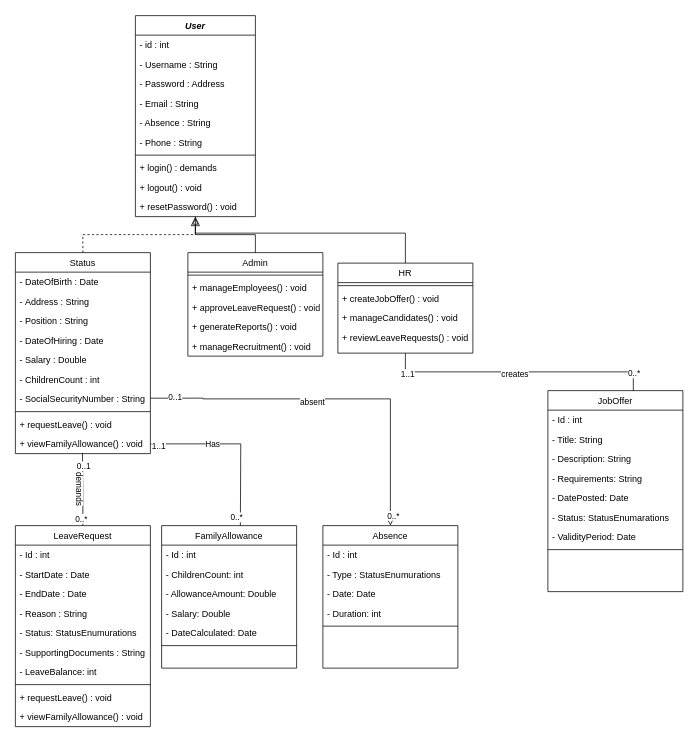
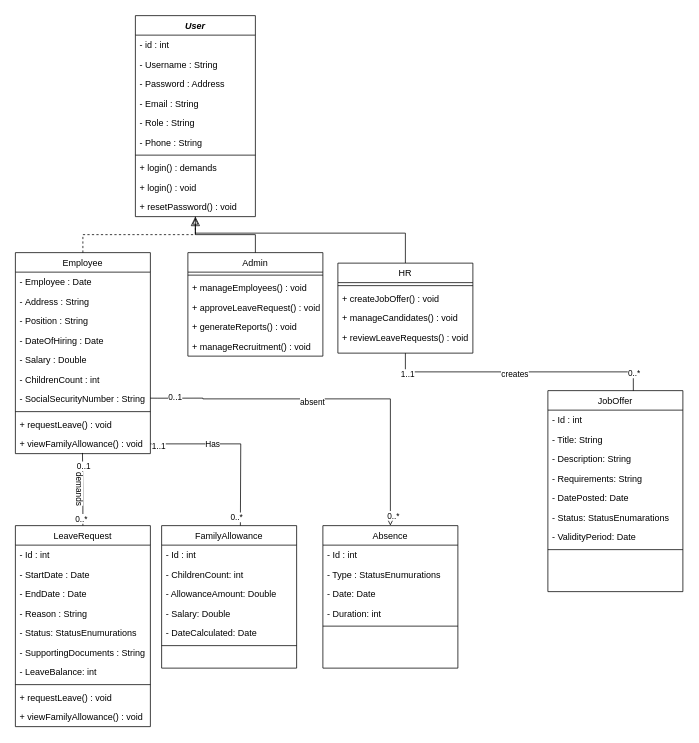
node "- Absence : String": label "- Absence : String" -> "- Role : String"
node "+ logout() : void": label "+ logout() : void" -> "+ login() : void"
node "Status": label "Status" -> "Employee"
node "- DateOfBirth : Date": label "- DateOfBirth : Date" -> "- Employee : Date"
